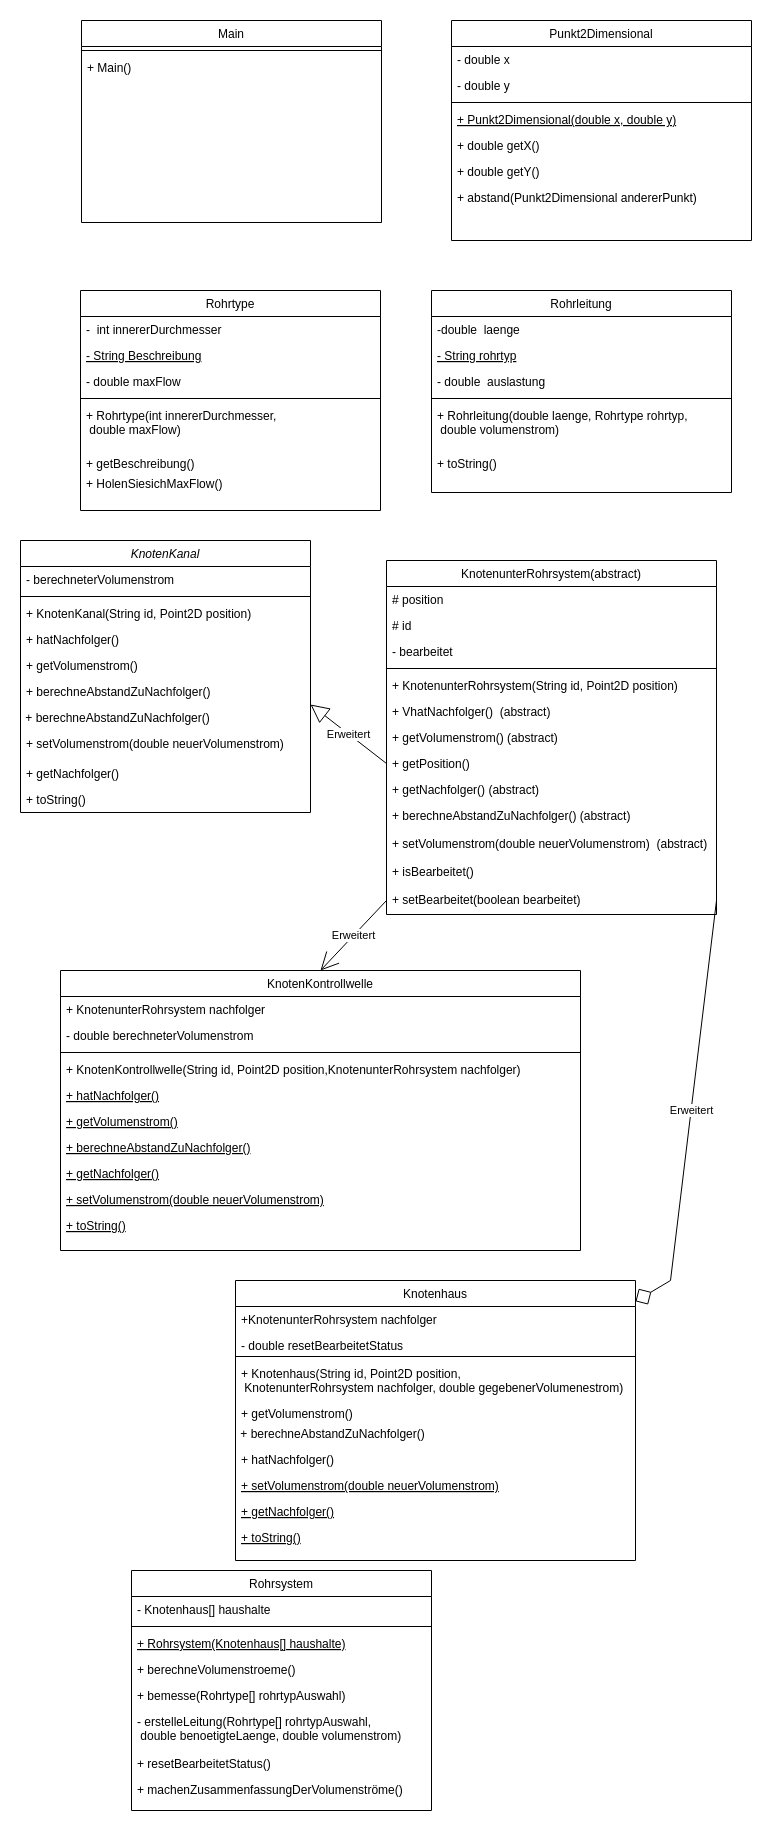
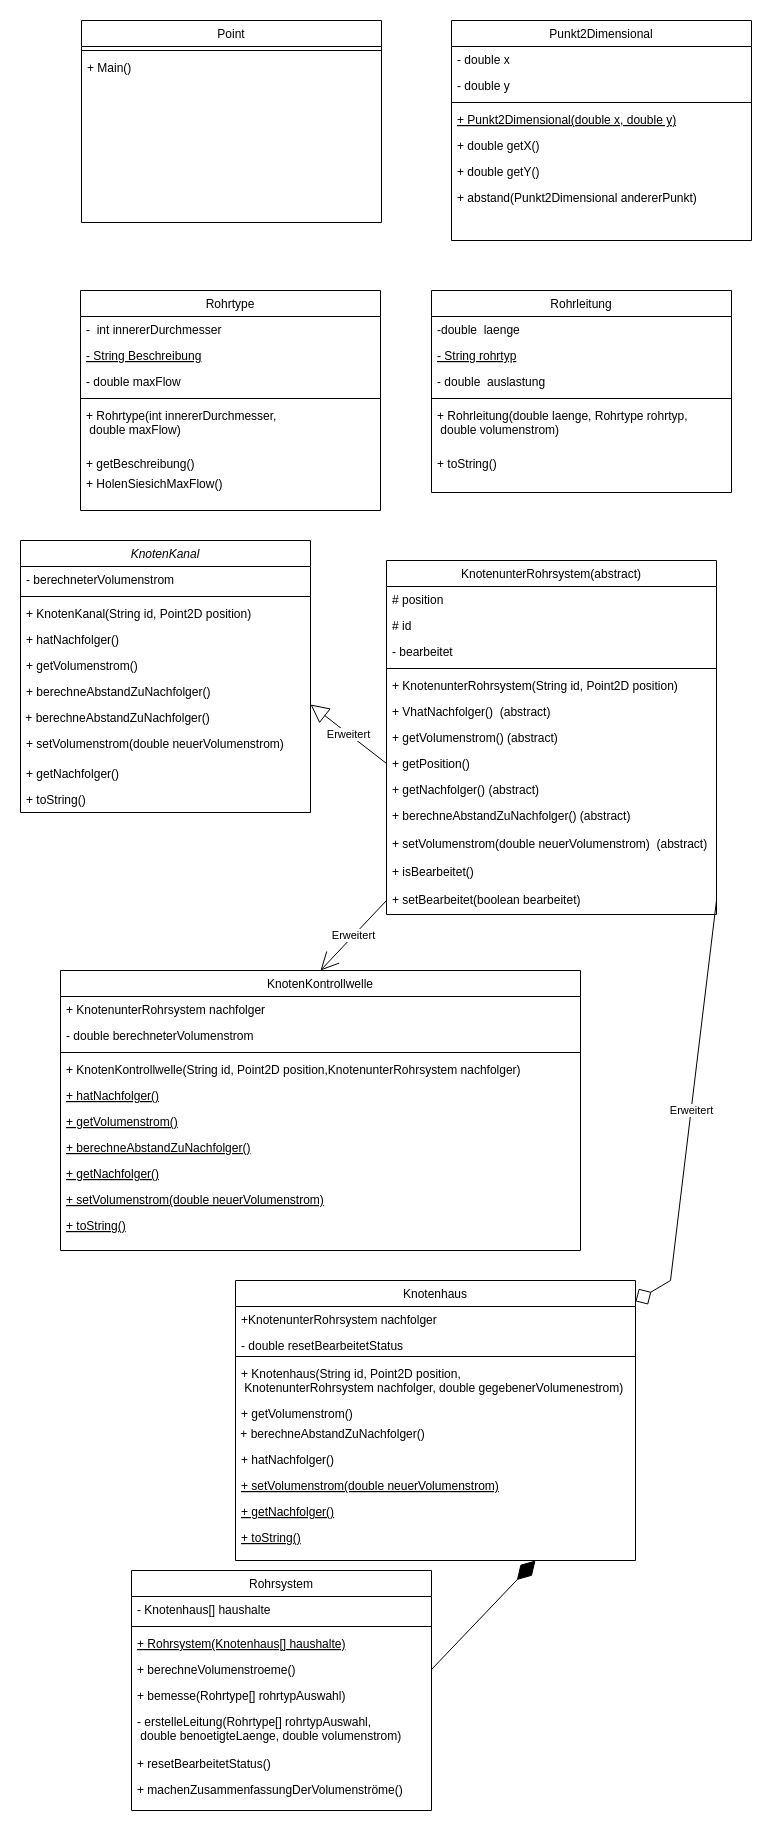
node "Main": label "Main" -> "Point"
edge "+ berechneVolumenstroeme()" -> "Knotenhaus": added
